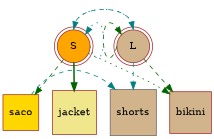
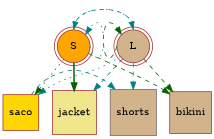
edge "S" -> "saco": style dashed -> dotted
edge "L" -> "saco": added
edge "S" -> "bikini": style dotted -> dashed
edge "L" -> "jacket": added
